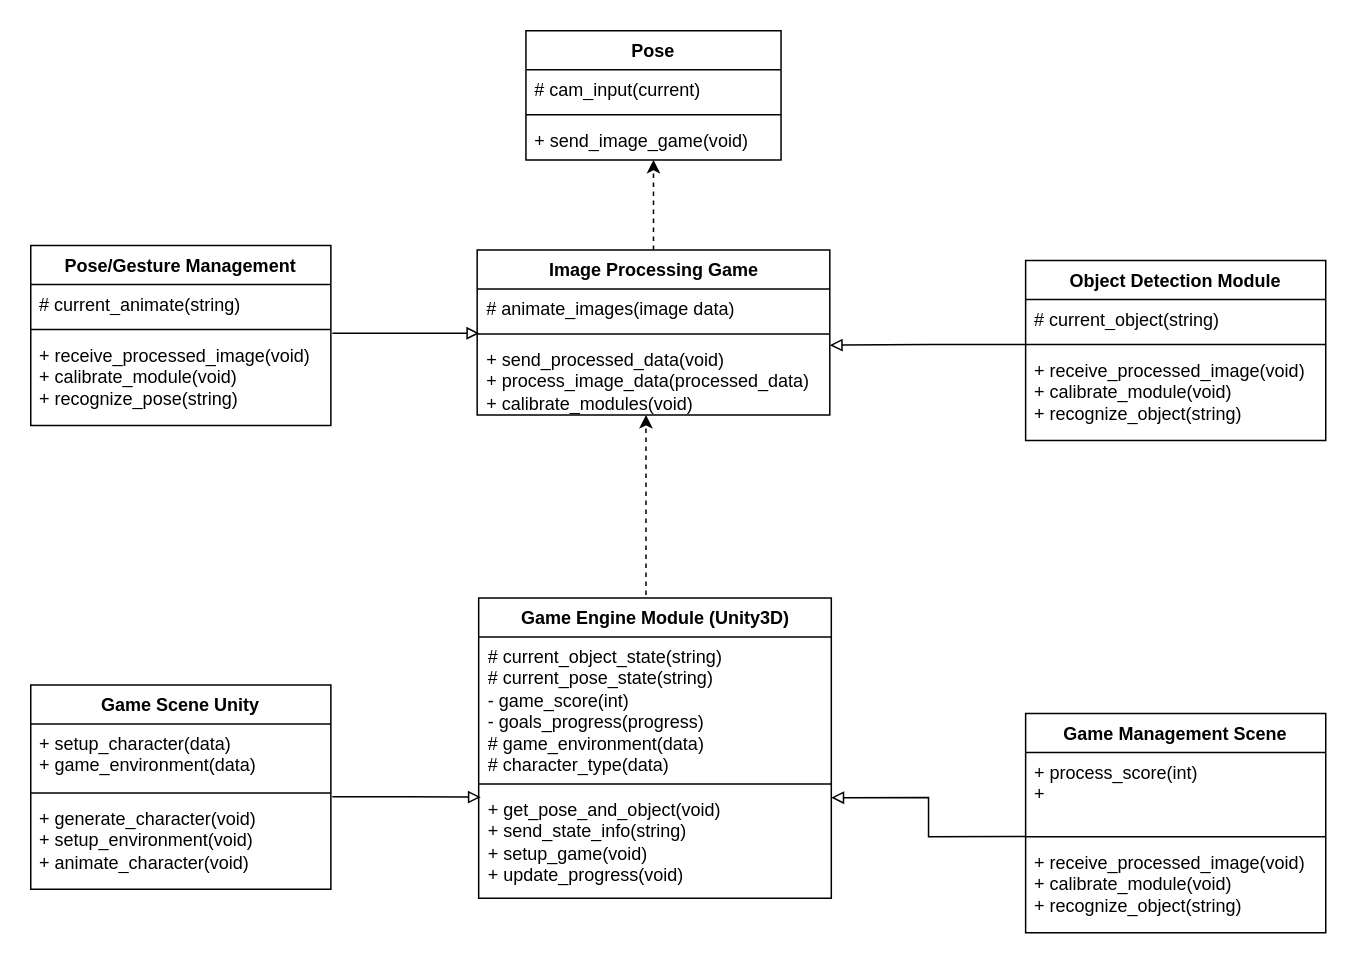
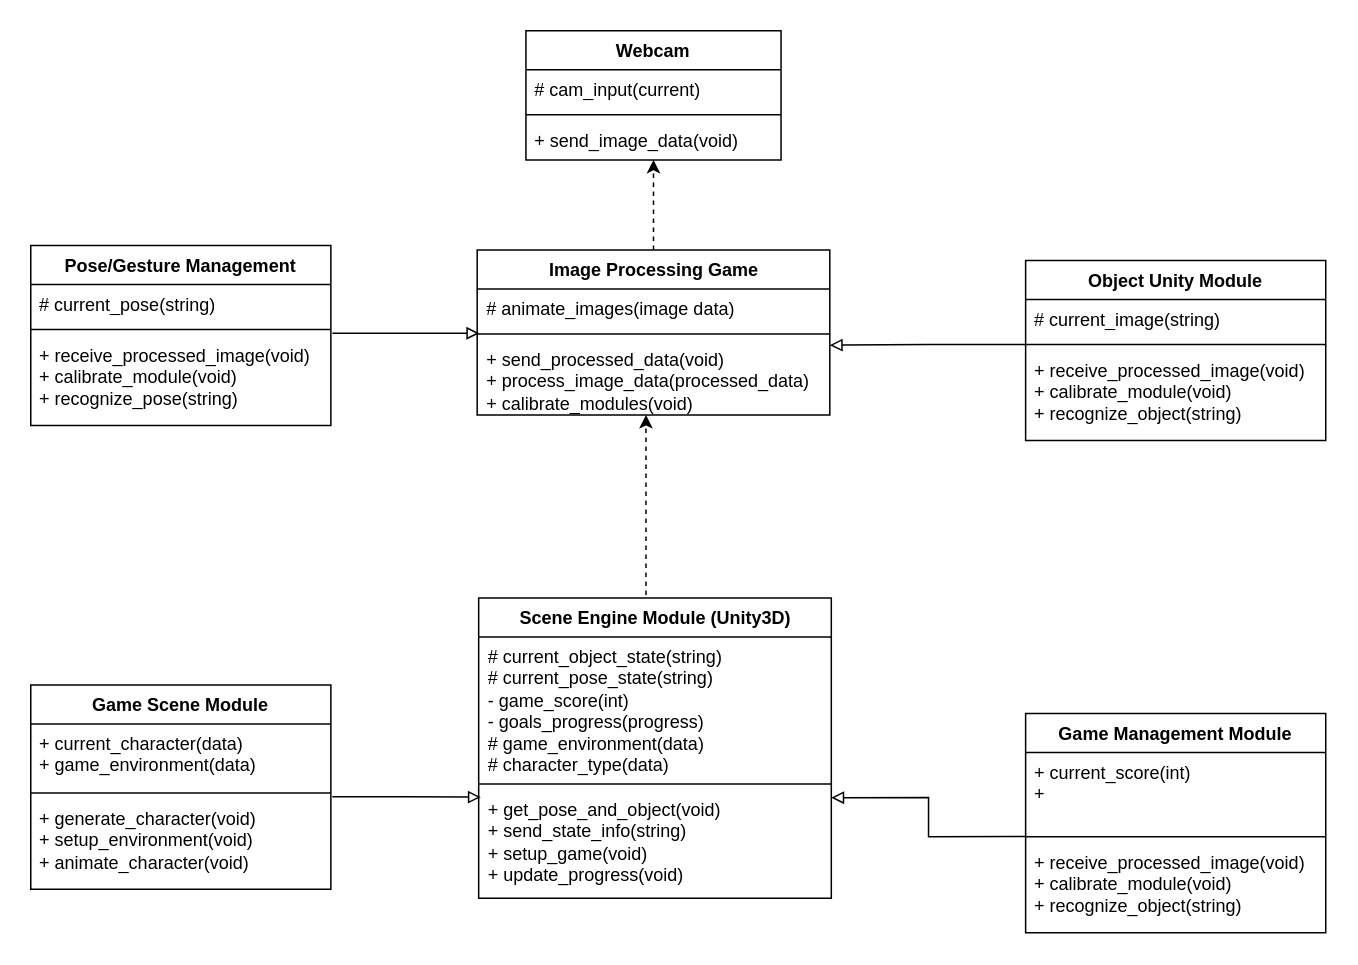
node "Pose": label "Pose" -> "Webcam"
node "+ send_image_game(void)": label "+ send_image_game(void)" -> "+ send_image_data(void)"
node "Object Detection Module": label "Object Detection Module" -> "Object Unity Module"
node "# current_animate(string)": label "# current_animate(string)" -> "# current_pose(string)"
node "# current_object(string)": label "# current_object(string)" -> "# current_image(string)"
node "Game Engine Module (Unity3D)": label "Game Engine Module (Unity3D)" -> "Scene Engine Module (Unity3D)"
node "Game Scene Unity": label "Game Scene Unity" -> "Game Scene Module"
node "Game Management Scene": label "Game Management Scene" -> "Game Management Module"
node "+ setup_character(data) + game_environment(data)": label "+ setup_character(data) + game_environment(data)" -> "+ current_character(data) + game_environment(data)"
node "+ process_score(int) +": label "+ process_score(int) +" -> "+ current_score(int) +"
